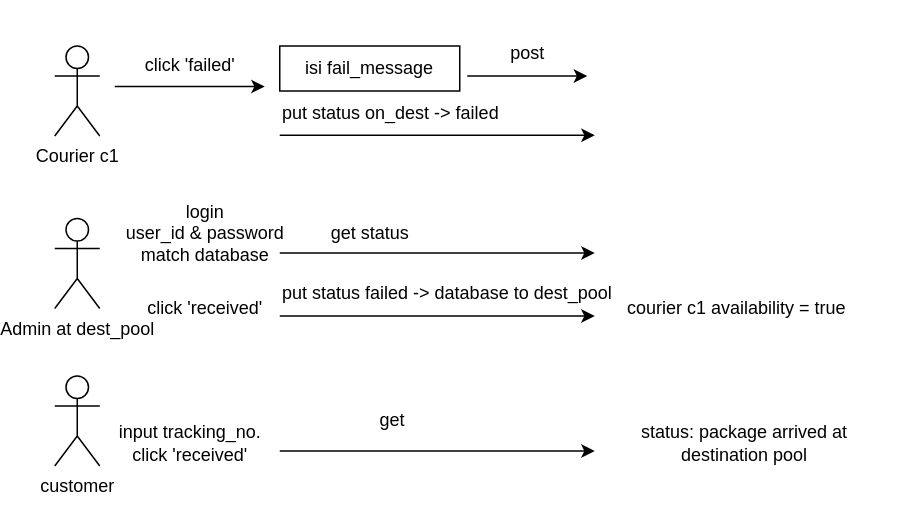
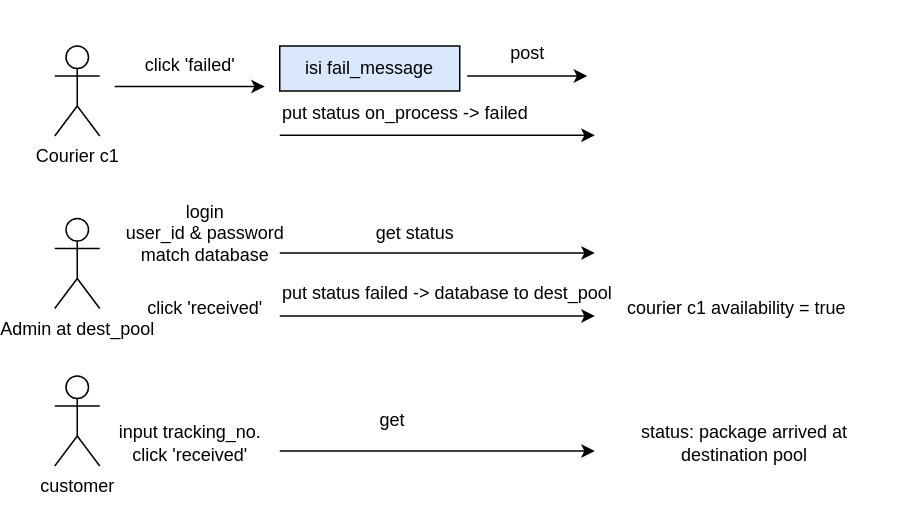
node "isi fail_message": fillcolor #ffffff -> #dae8fc
node "put status on_dest -> failed": label "put status on_dest -> failed" -> "put status on_process -> failed"
node "get status": moved (370, 233) -> (415, 233)
